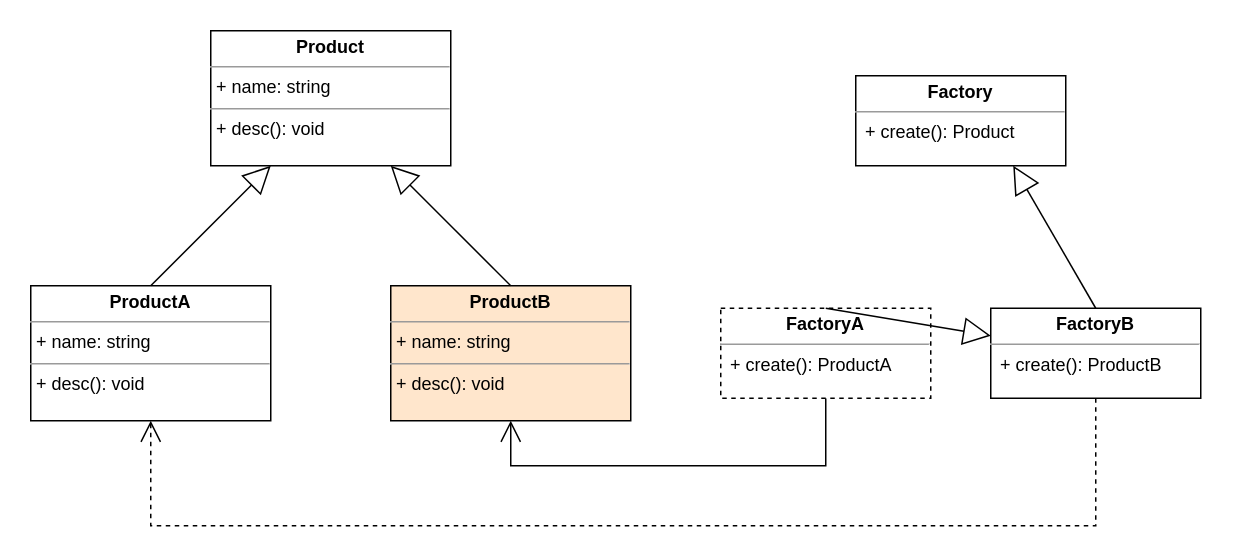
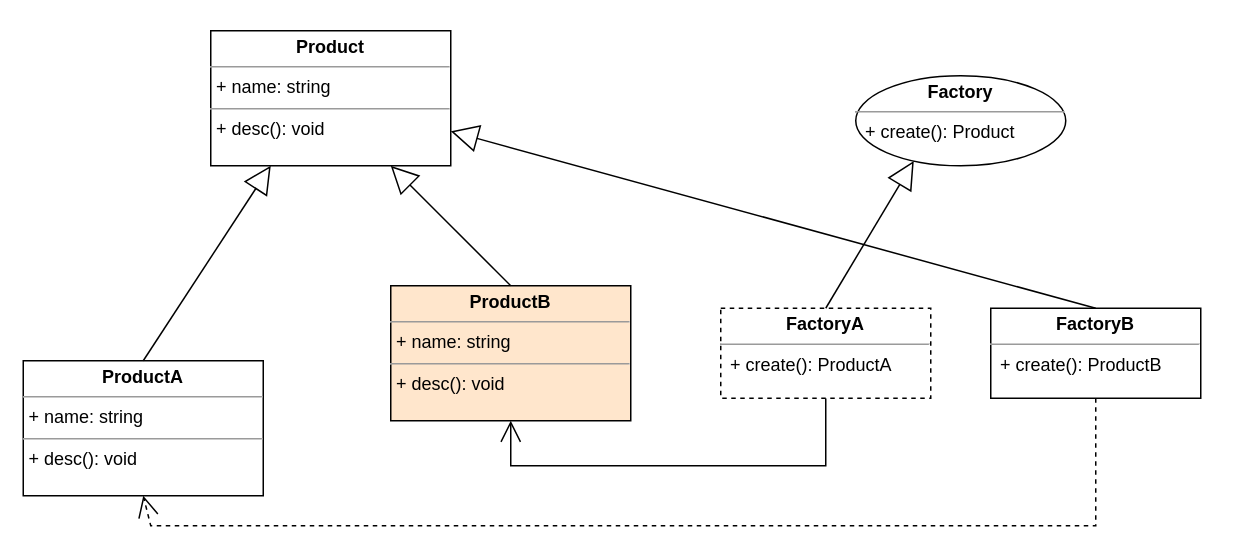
node "Factory + create(): Product": shape rectangle -> ellipse
edge "FactoryB + create(): ProductB" -> "Factory + create(): Product": now "FactoryB + create(): ProductB" -> "Product + name: string + desc(): void"
edge "FactoryA + create(): ProductA" -> "FactoryB + create(): ProductB": now "FactoryA + create(): ProductA" -> "Factory + create(): Product"
node "ProductA + name: string + desc(): void": moved (151, 353) -> (143, 428)
